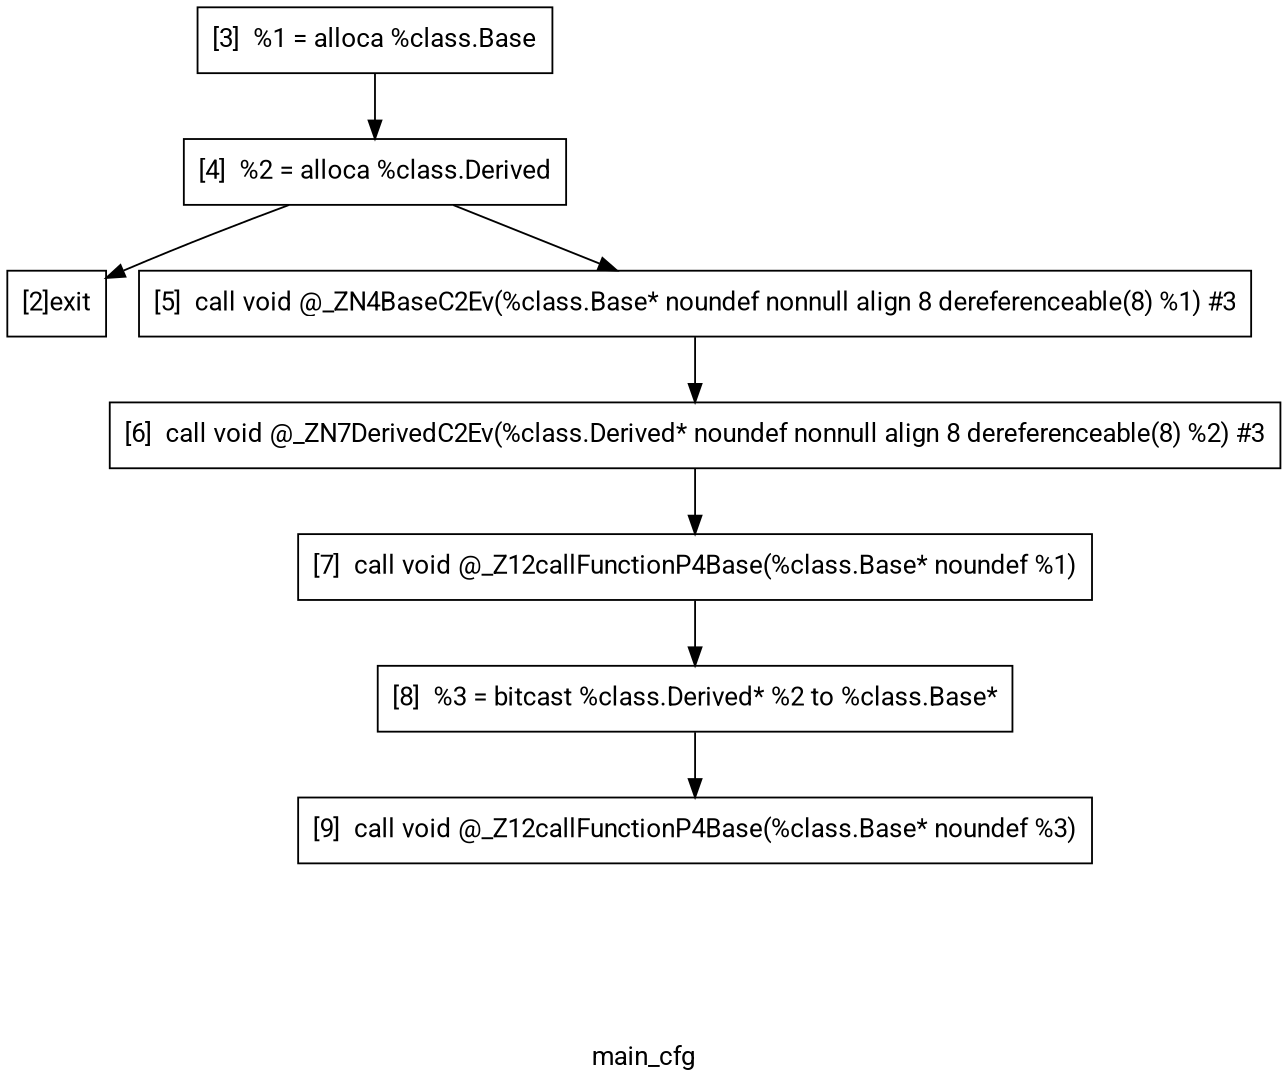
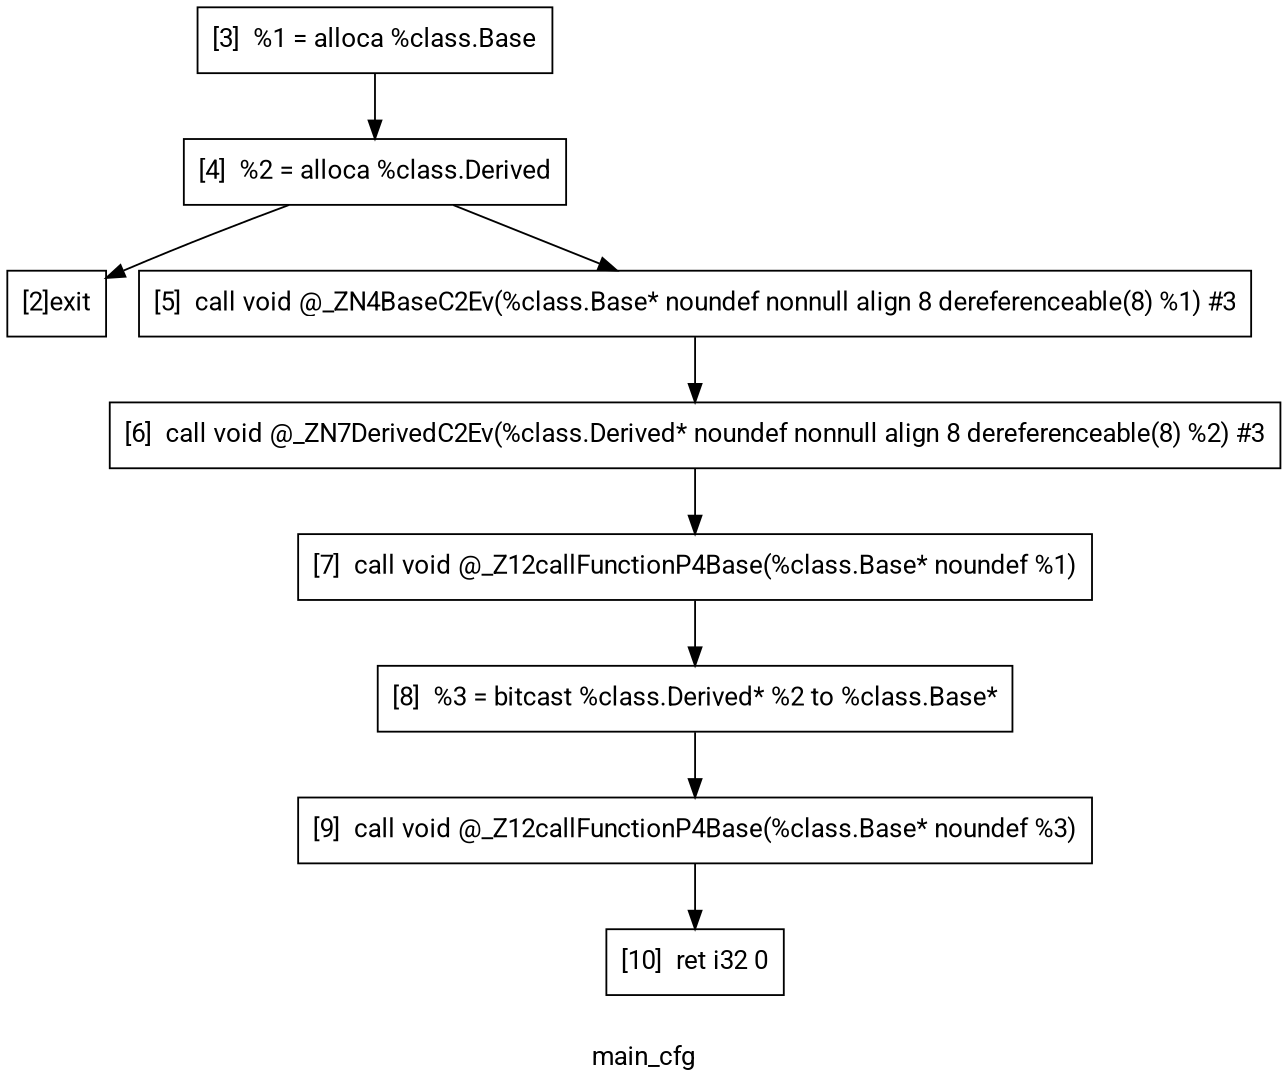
node "[10]  ret i32 0": added
